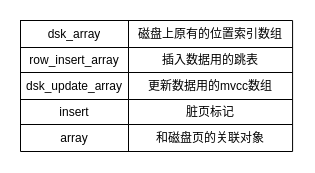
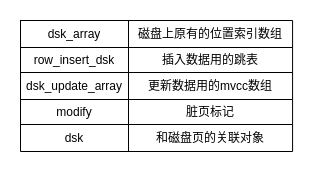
node "row_insert_array": label "row_insert_array" -> "row_insert_dsk"
node "insert": label "insert" -> "modify"
node "array": label "array" -> "dsk"
